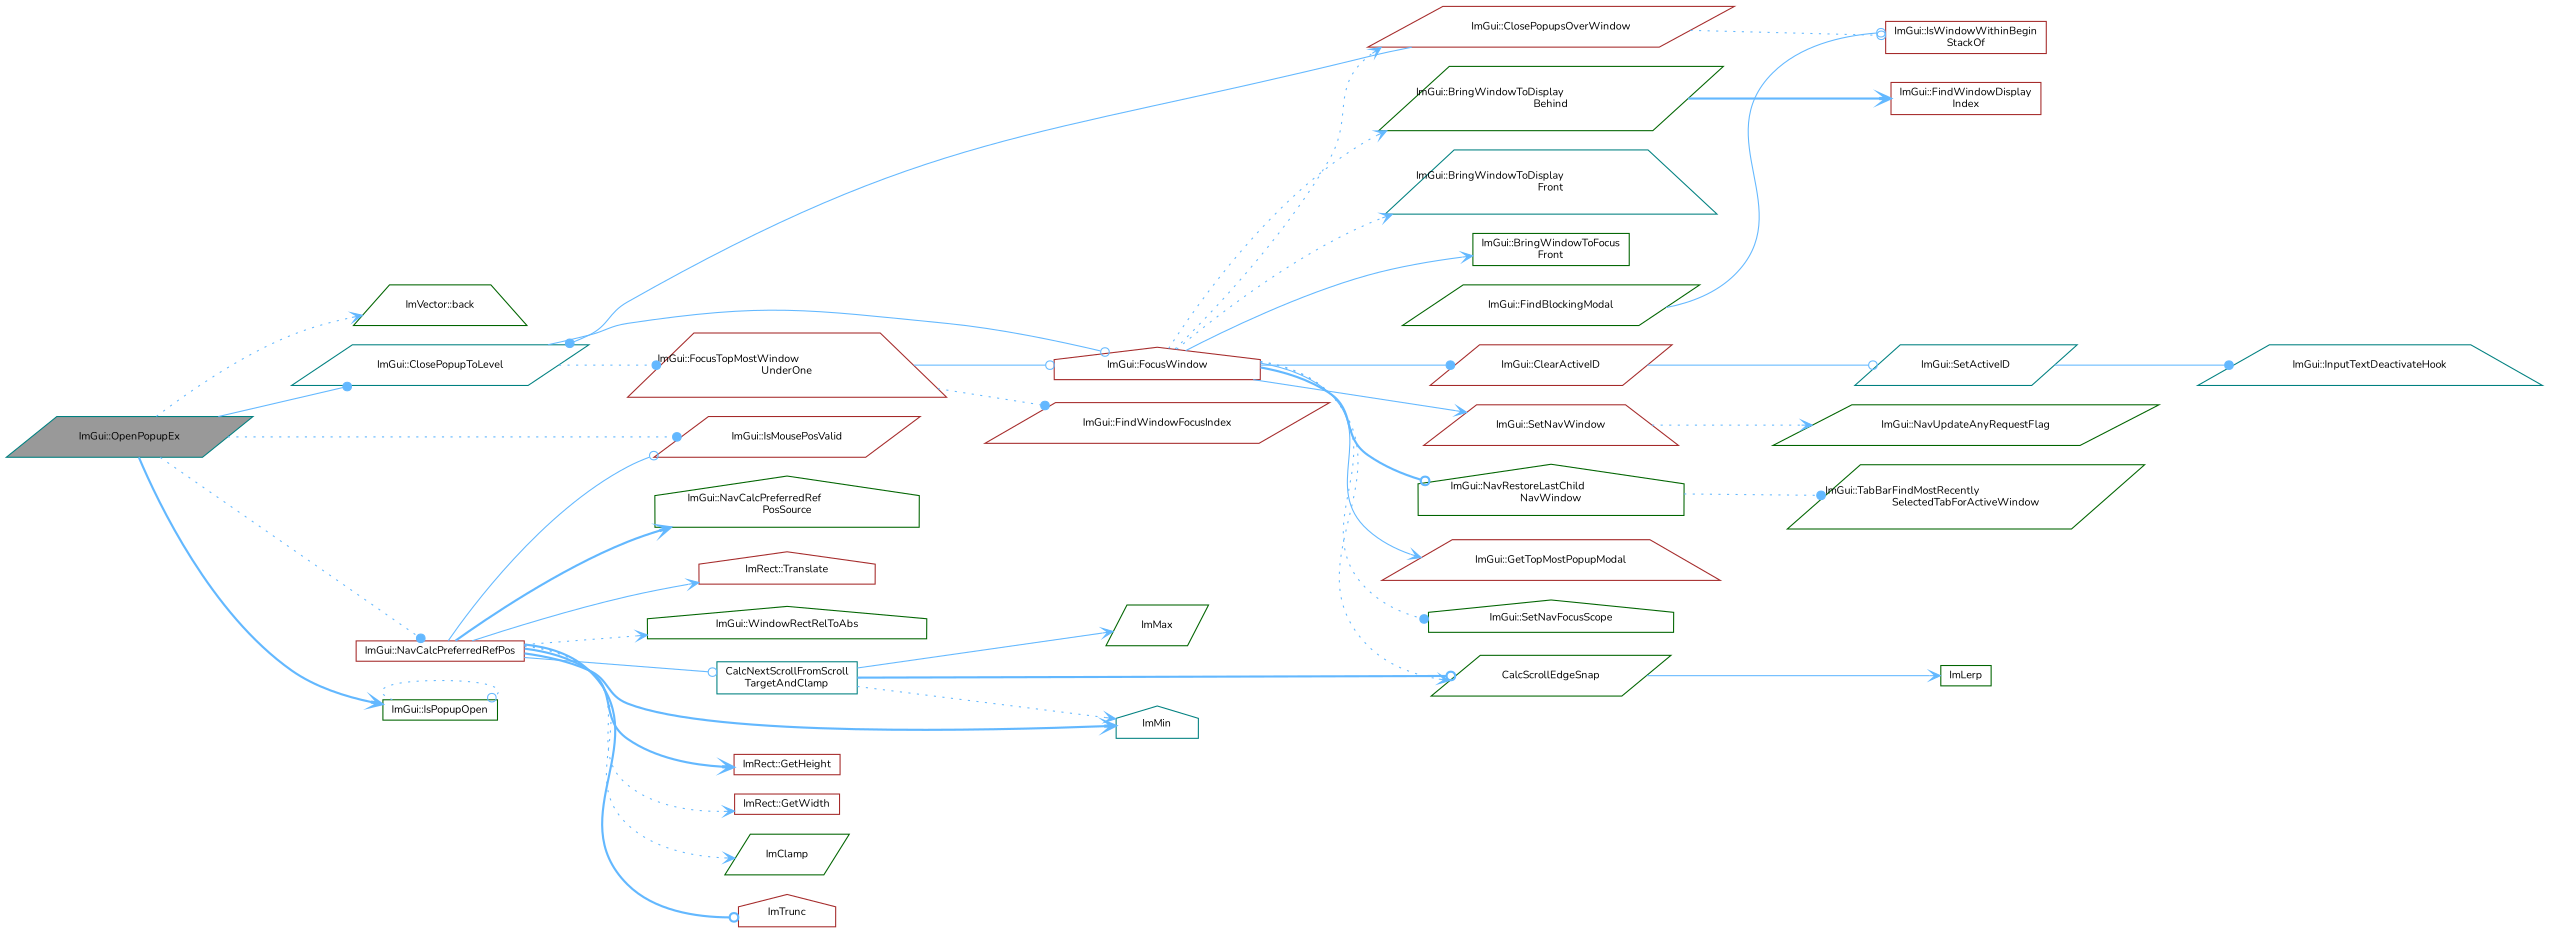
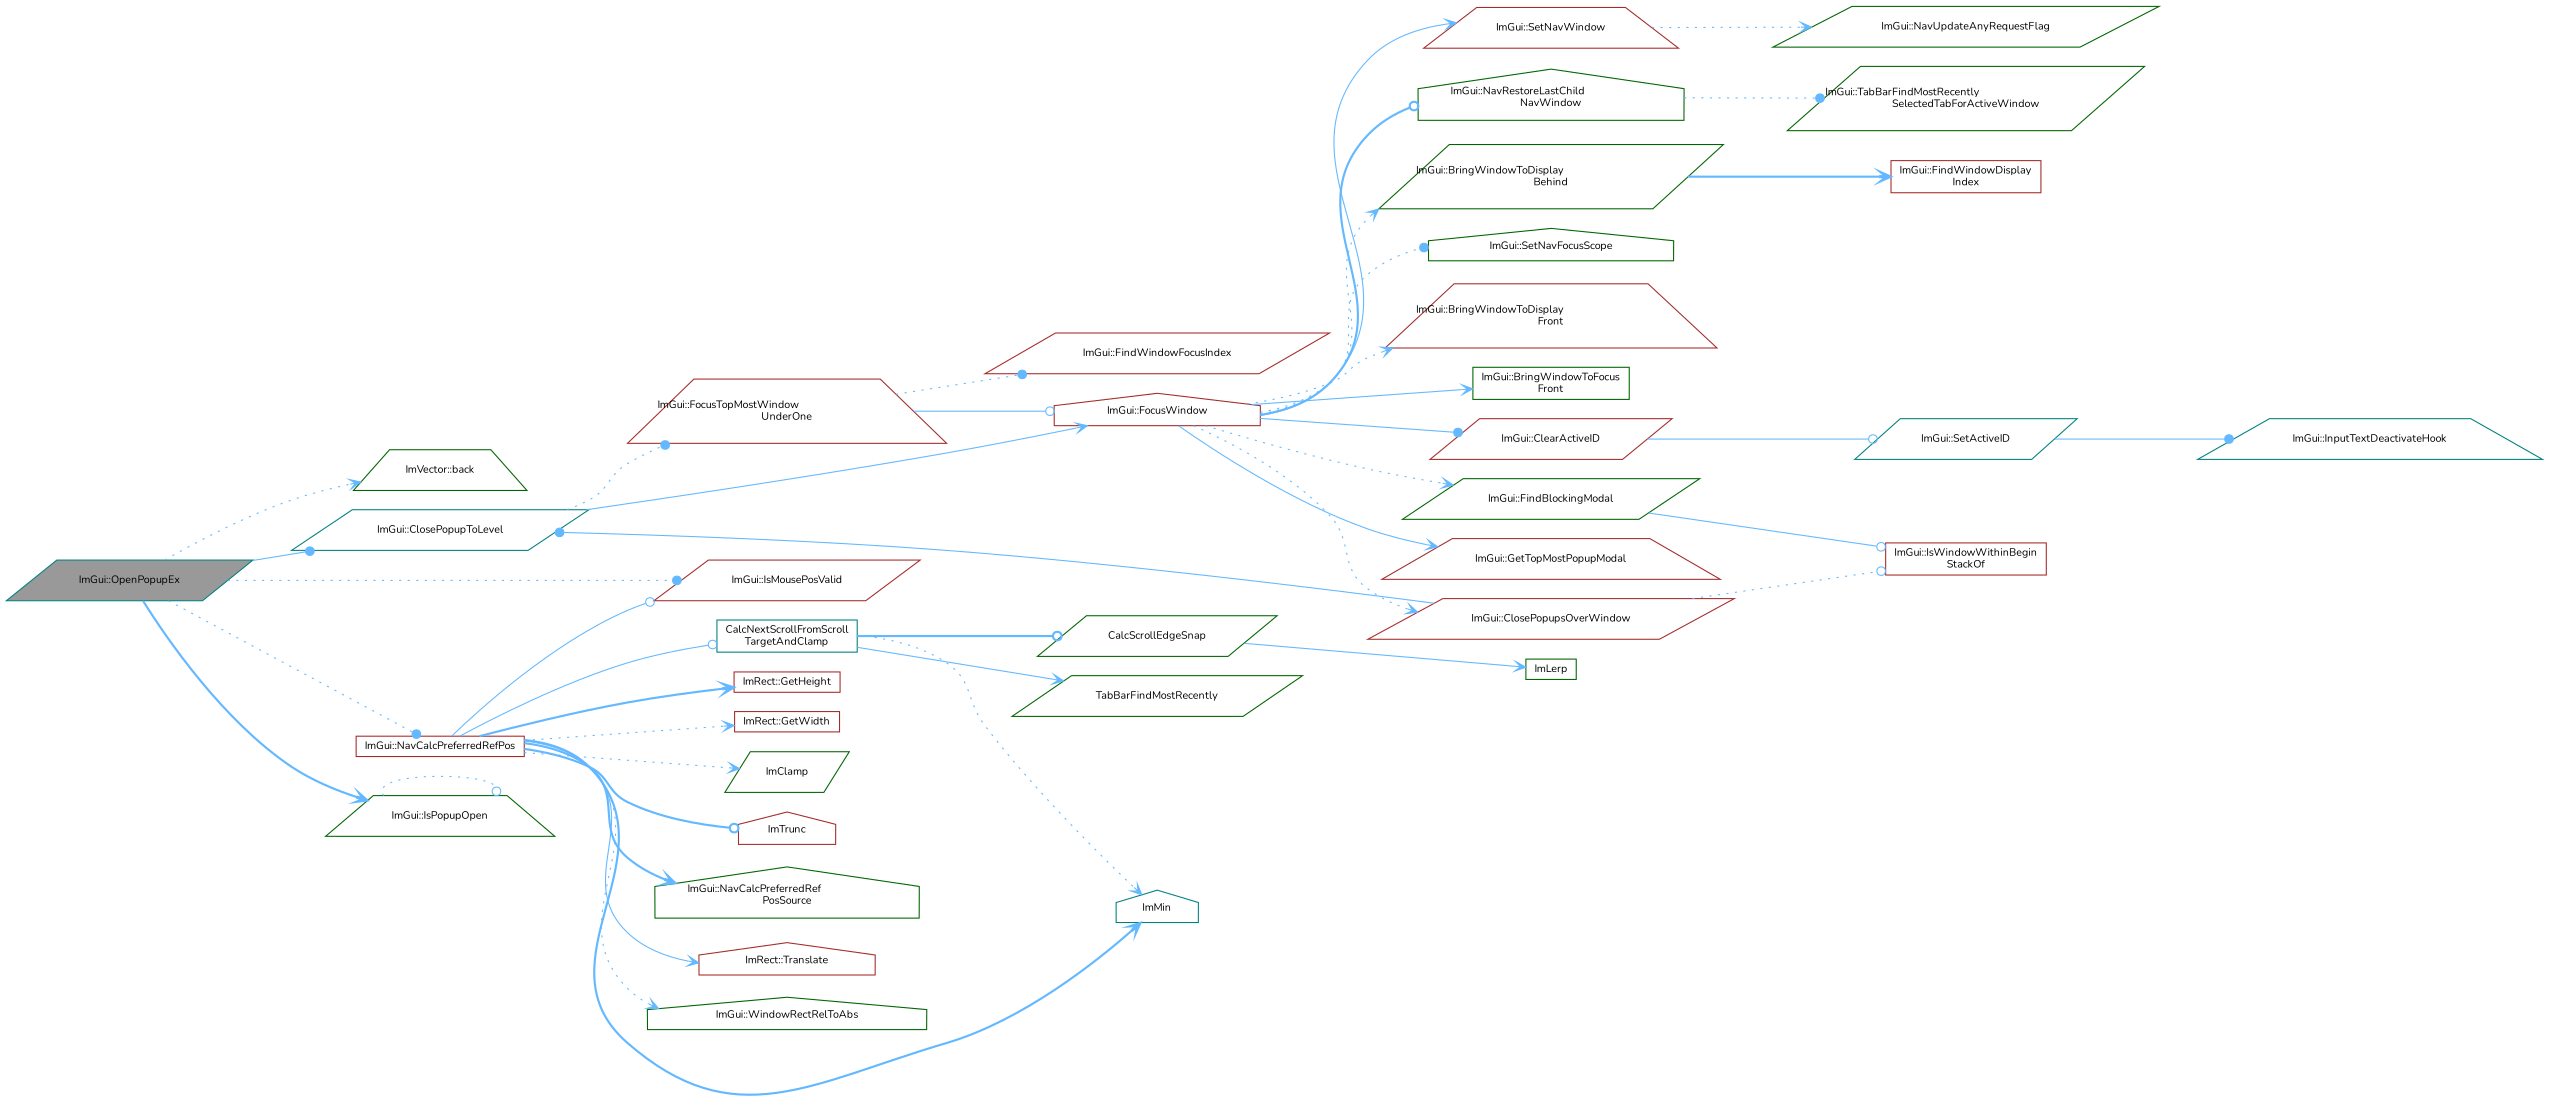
node "ImGui::BringWindowToDisplay Front": color teal -> brown
edge "ImGui::ClosePopupToLevel" -> "ImGui::FocusWindow": arrowhead odot -> vee
edge "ImGui::FocusWindow" -> "CalcScrollEdgeSnap": now "ImGui::FocusWindow" -> "ImGui::FindBlockingModal"
node "ImMax": label "ImMax" -> "TabBarFindMostRecently"
node "ImGui::IsPopupOpen": shape box -> trapezium
